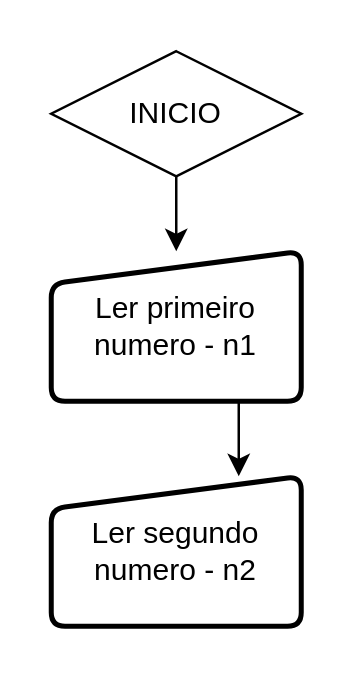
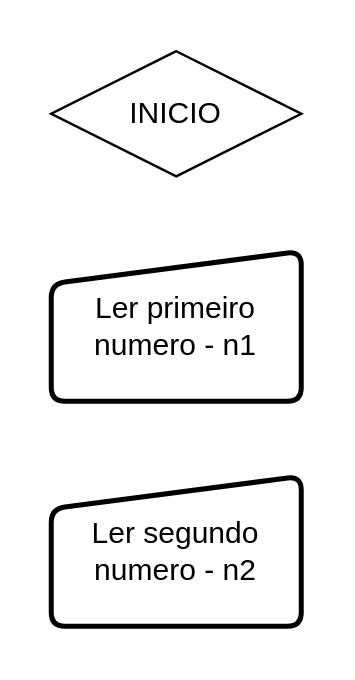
edge "INICIO" -> "Ler primeiro numero - n1": removed
edge "Ler primeiro numero - n1" -> "Ler segundo numero - n2": removed
